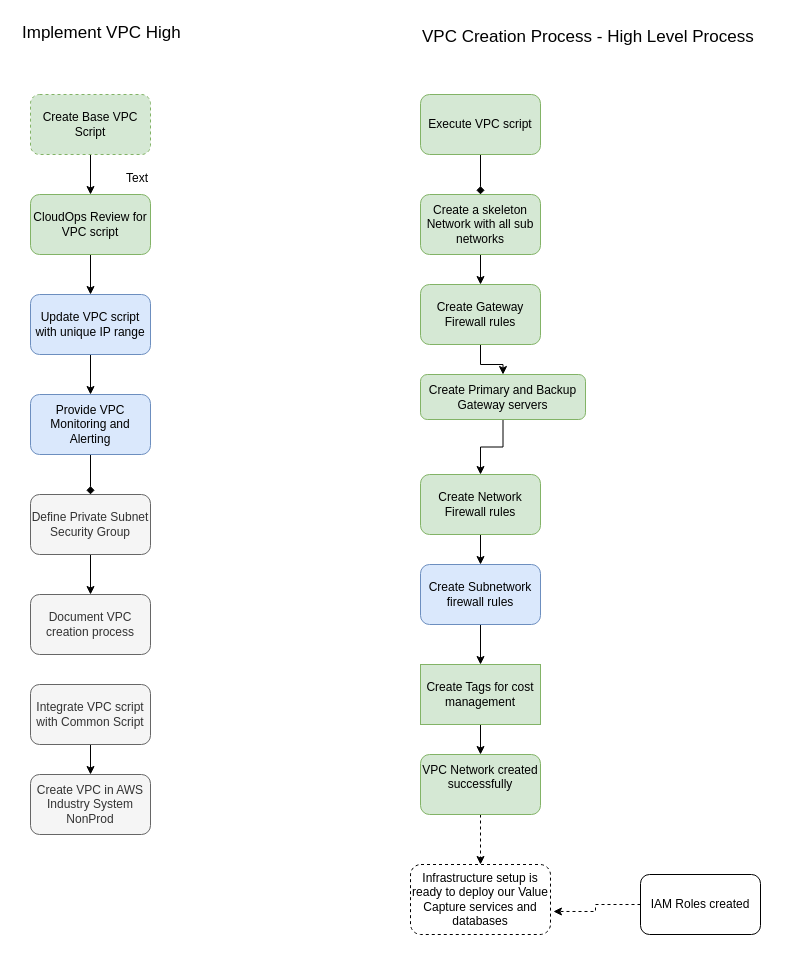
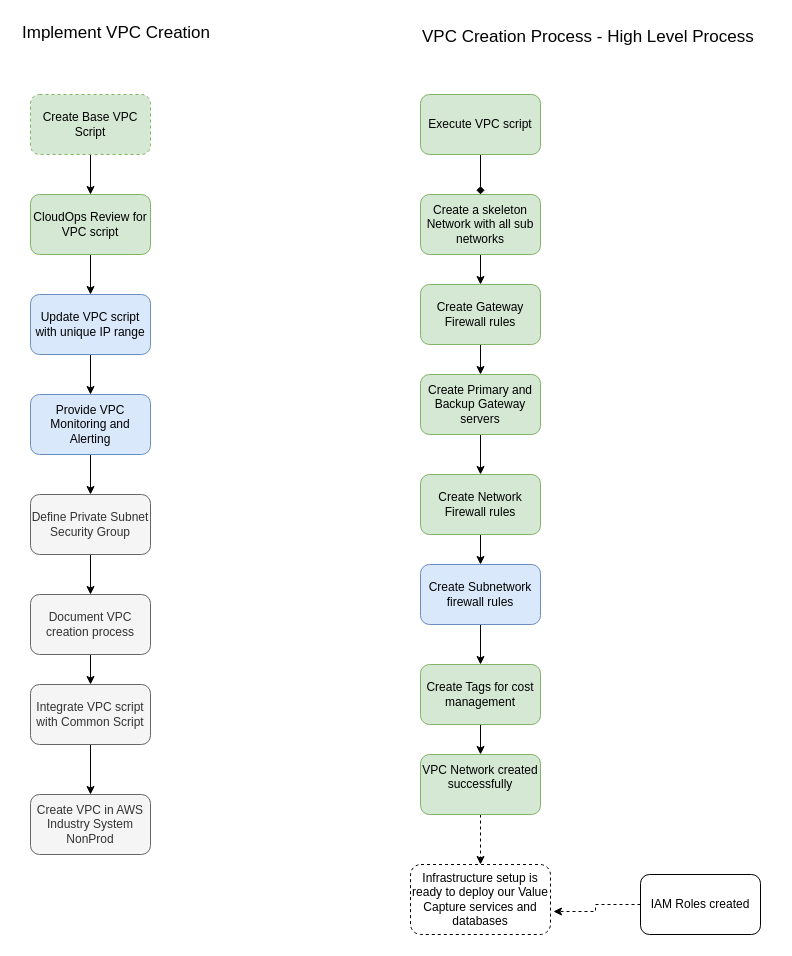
node "Implement VPC High": label "Implement VPC High" -> "Implement VPC Creation"
node "Text": removed
node "Create Primary and Backup Gateway servers": size 165x45 -> 120x60
edge "Provide VPC Monitoring and Alerting" -> "Define Private Subnet Security Group": arrowhead diamond -> classic
edge "Document VPC creation process" -> "Integrate VPC script with Common Script": added
node "Create Tags for cost management": shape rectangle -> rounded rectangle
node "Create VPC in AWS Industry System NonProd": moved (91, 805) -> (91, 825)
